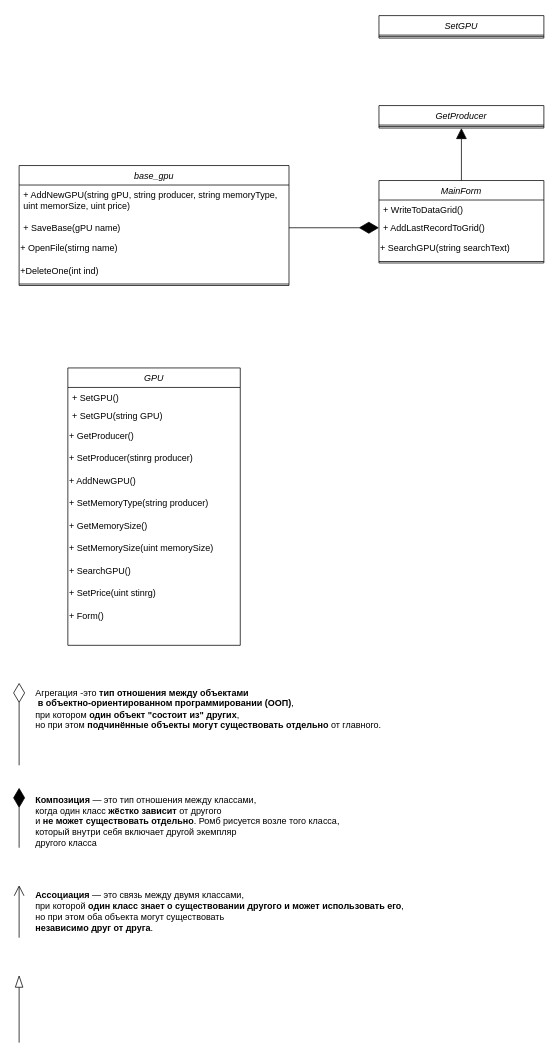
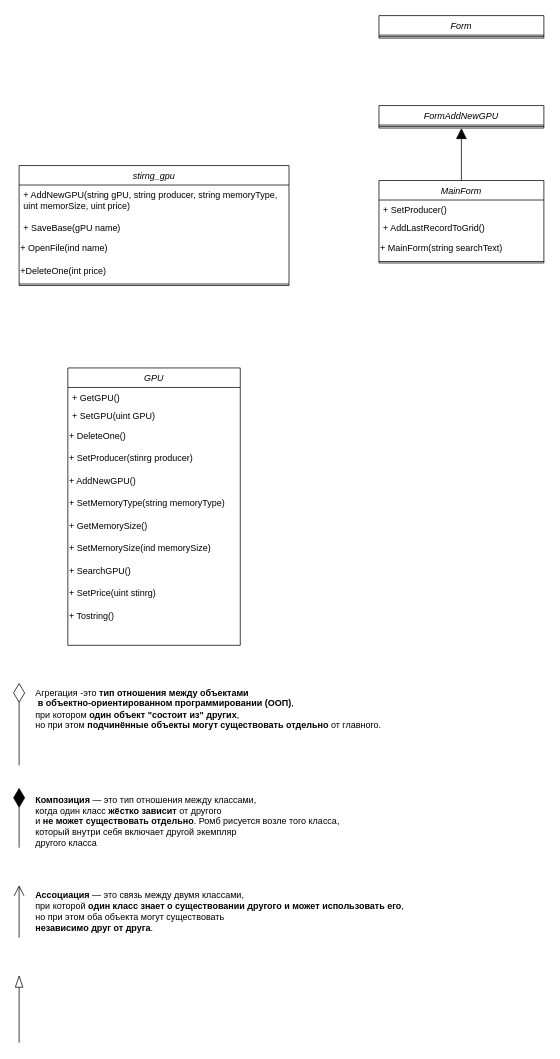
node "SetGPU": label "SetGPU" -> "Form"
node "GetProducer": label "GetProducer" -> "FormAddNewGPU"
node "base_gpu": label "base_gpu" -> "stirng_gpu"
node "+ WriteToDataGrid()": label "+ WriteToDataGrid()" -> "+ SetProducer()"
edge "+ SaveBase(gPU name)" -> "+ AddLastRecordToGrid()": removed
node "+ OpenFile(stirng name)": label "+ OpenFile(stirng name)" -> "+ OpenFile(ind name)"
node "+ SearchGPU(string searchText)": label "+ SearchGPU(string searchText)" -> "+ MainForm(string searchText)"
node "+DeleteOne(int ind)": label "+DeleteOne(int ind)" -> "+DeleteOne(int price)"
node "+ SetGPU()": label "+ SetGPU()" -> "+ GetGPU()"
node "+ SetGPU(string GPU)": label "+ SetGPU(string GPU)" -> "+ SetGPU(uint GPU)"
node "+ GetProducer()": label "+ GetProducer()" -> "+ DeleteOne()"
node "+ SetMemoryType(string producer)": label "+ SetMemoryType(string producer)" -> "+ SetMemoryType(string memoryType)"
node "+ SetMemorySize(uint memorySize)": label "+ SetMemorySize(uint memorySize)" -> "+ SetMemorySize(ind memorySize)"
node "+ Form()": label "+ Form()" -> "+ Tostring()"
